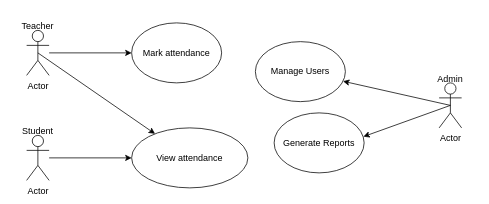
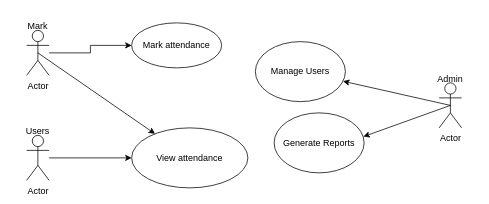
node "Teacher": label "Teacher" -> "Mark"
node "Mark attendance": size 90x60 -> 90x45
node "Student": label "Student" -> "Users"
